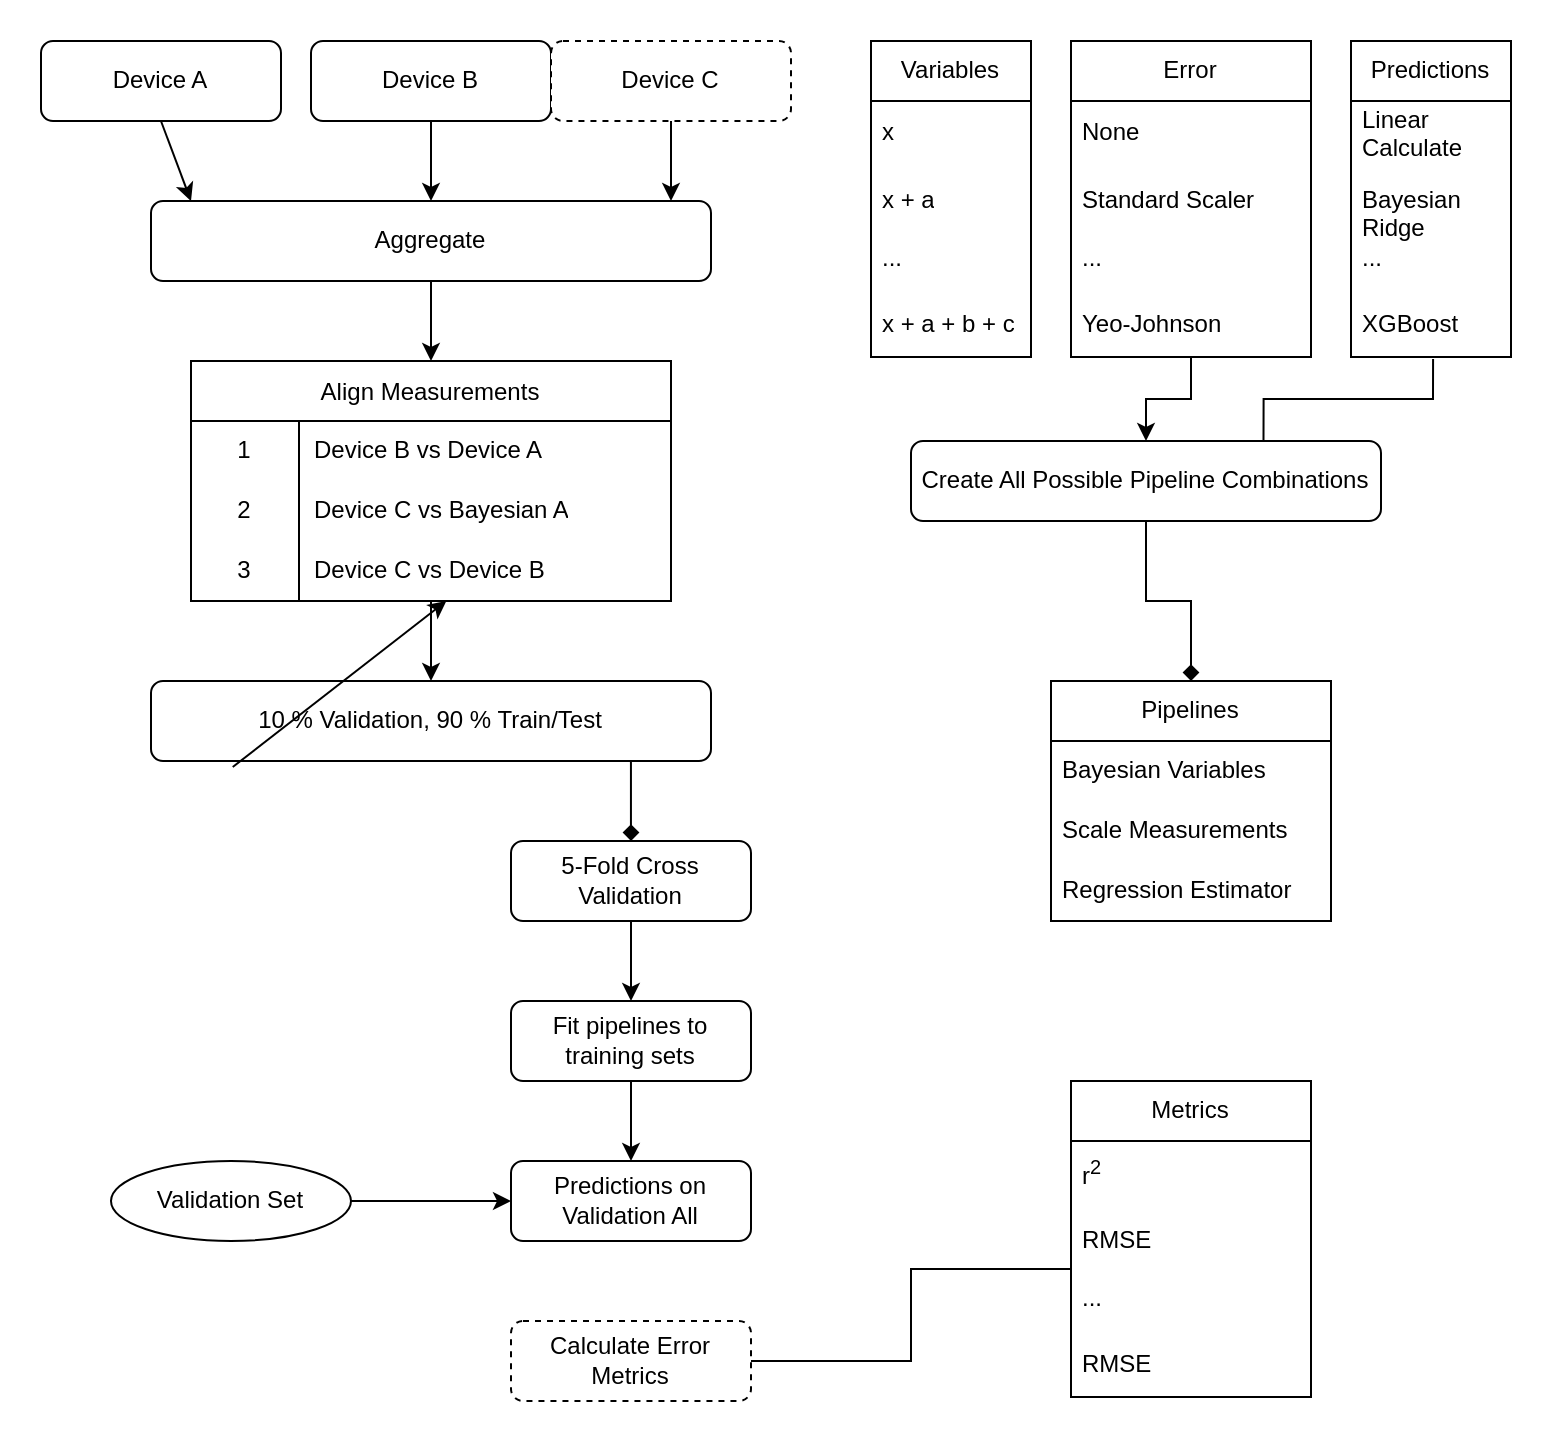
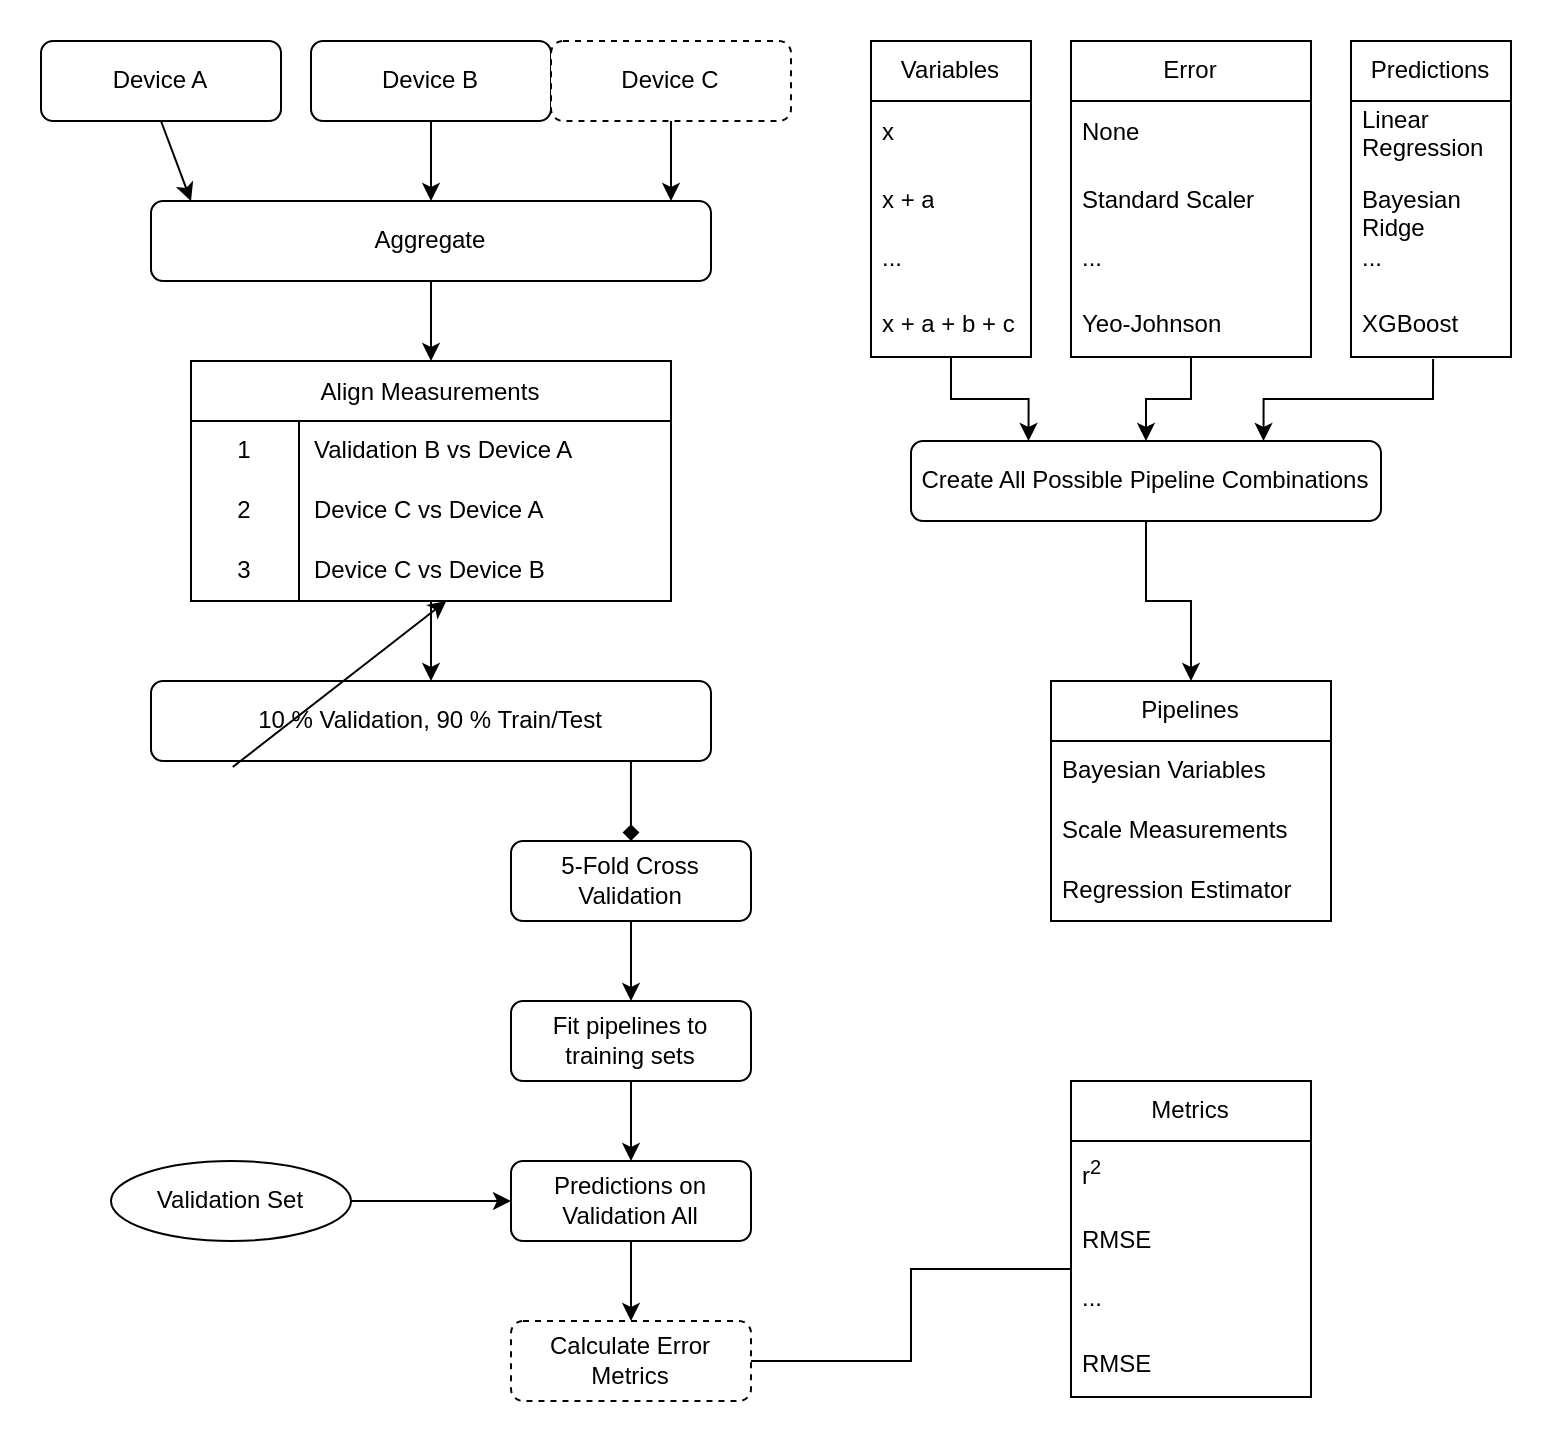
node "Linear Calculate": label "Linear Calculate" -> "Linear Regression"
edge "x + a + b + c" -> "Create All Possible Pipeline Combinations": added
edge "XGBoost" -- "Create All Possible Pipeline Combinations": arrowhead none -> classic
node "Device B vs Device A": label "Device B vs Device A" -> "Validation B vs Device A"
node "Device C vs Bayesian A": label "Device C vs Bayesian A" -> "Device C vs Device A"
edge "Create All Possible Pipeline Combinations" -> "Pipelines": arrowhead diamond -> classic
edge "Predictions on Validation All" -> "Calculate Error Metrics": added
